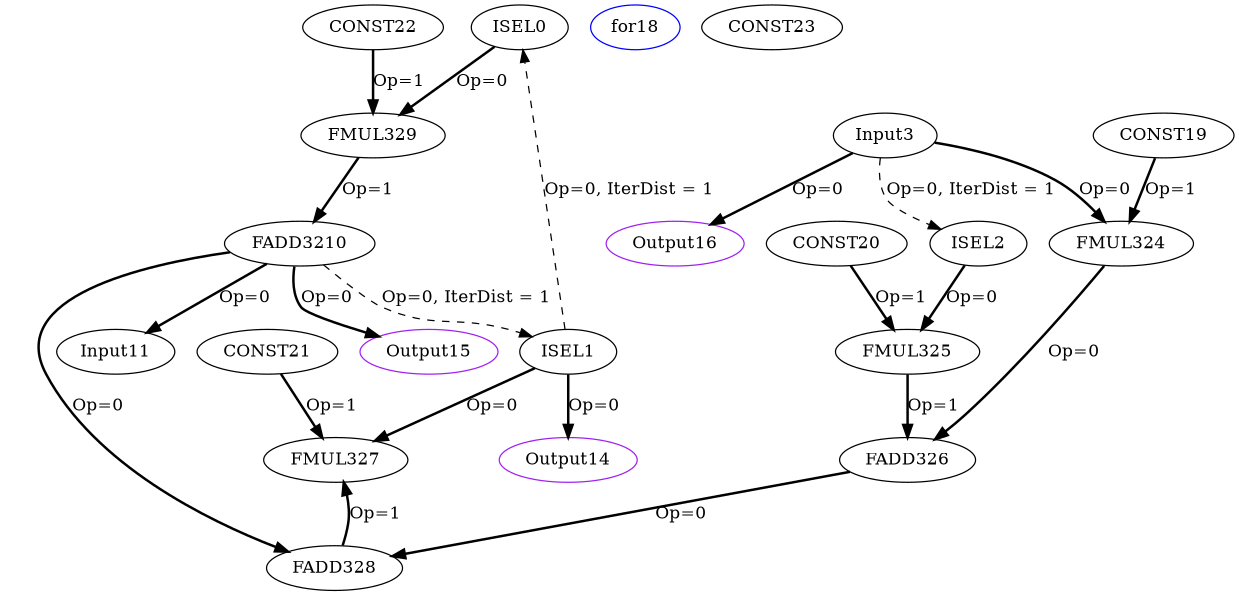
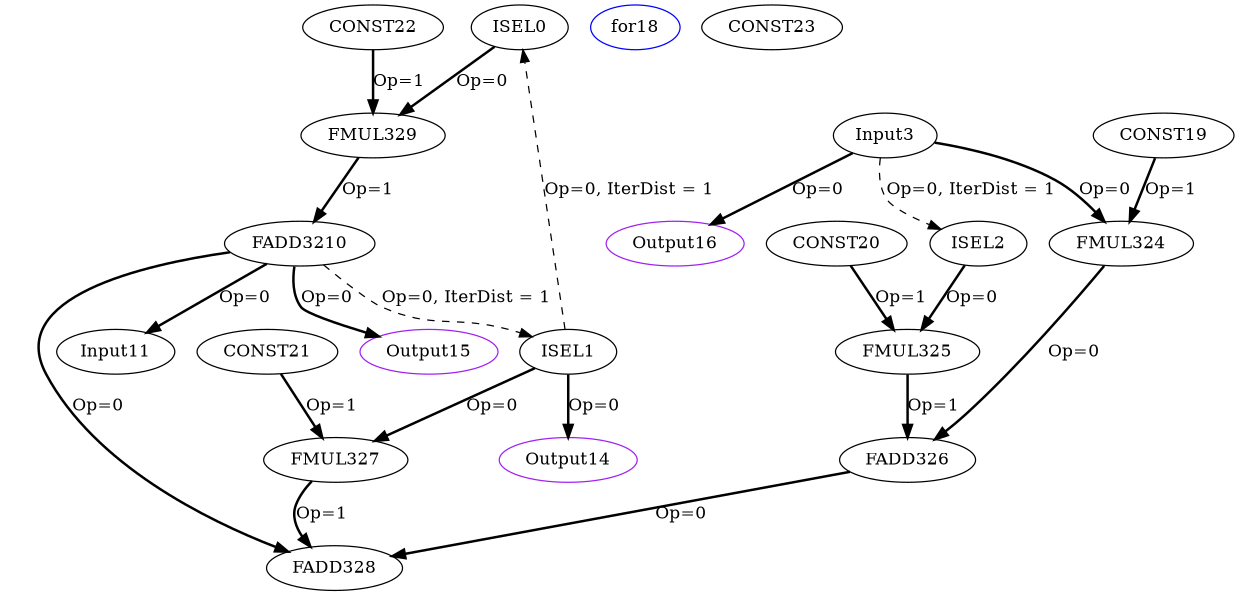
edge "FADD328" -> "FMUL327": reversed
